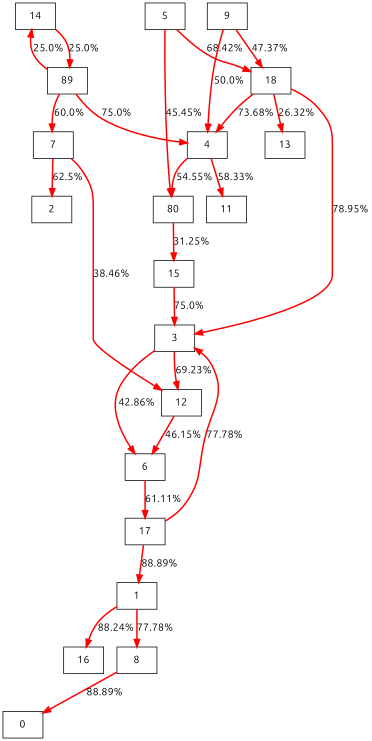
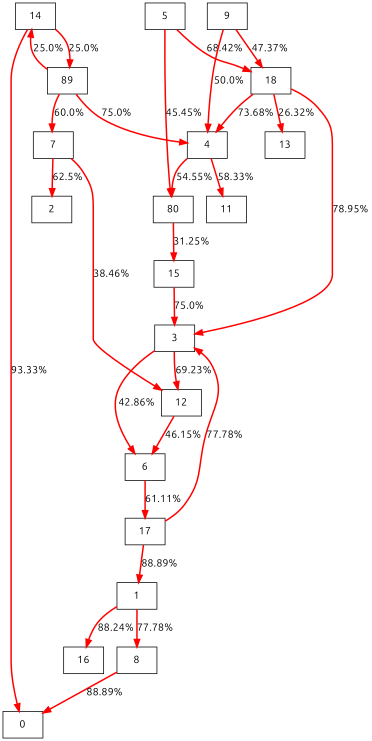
edge "14" -> "0": added, label "93.33%"
